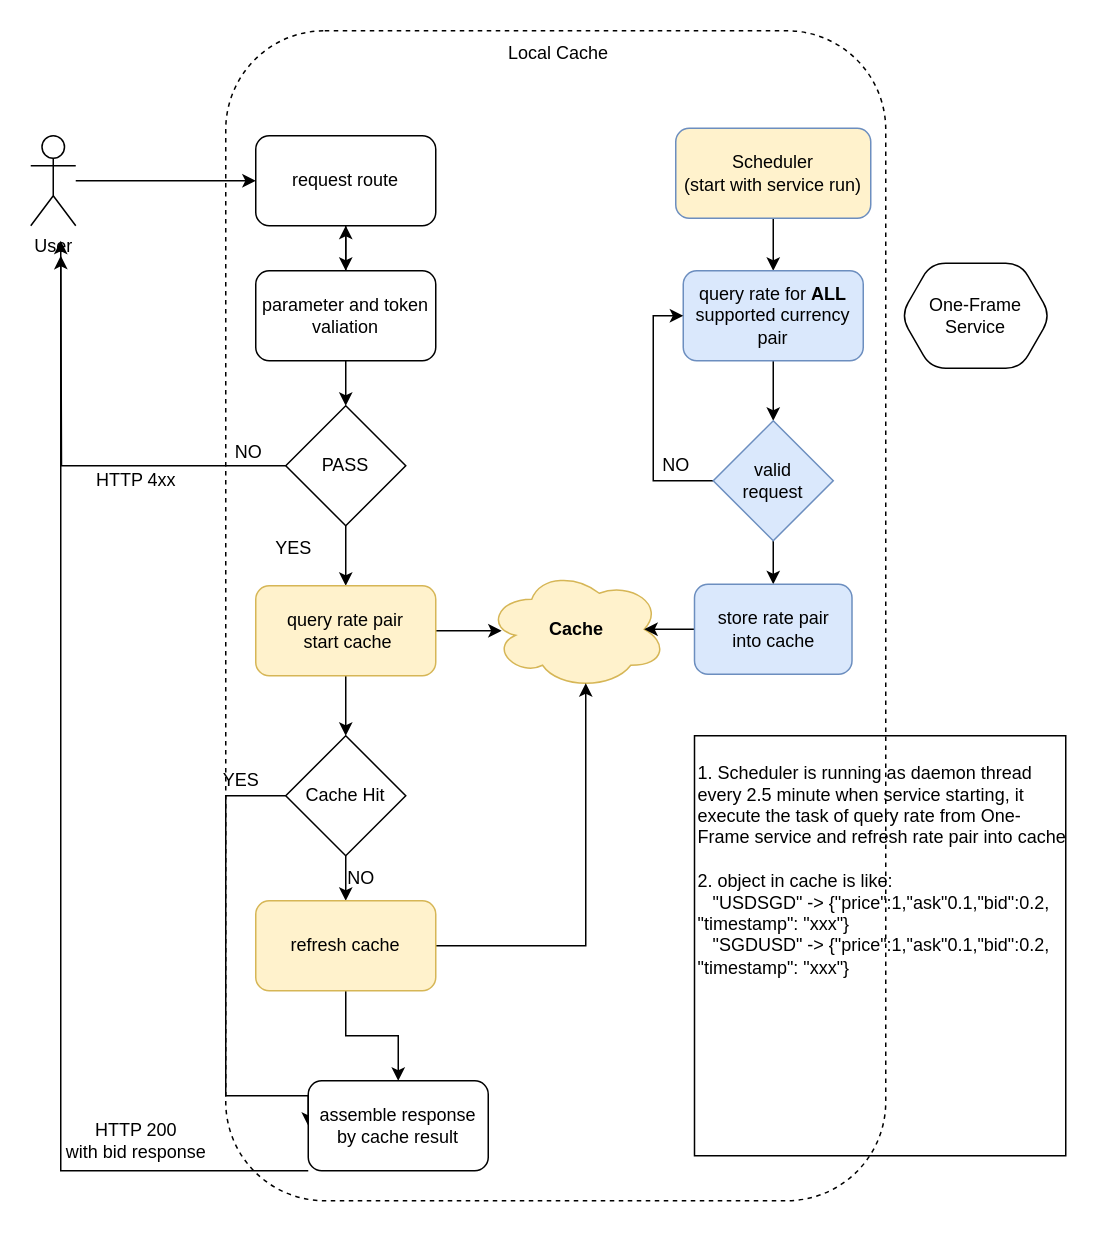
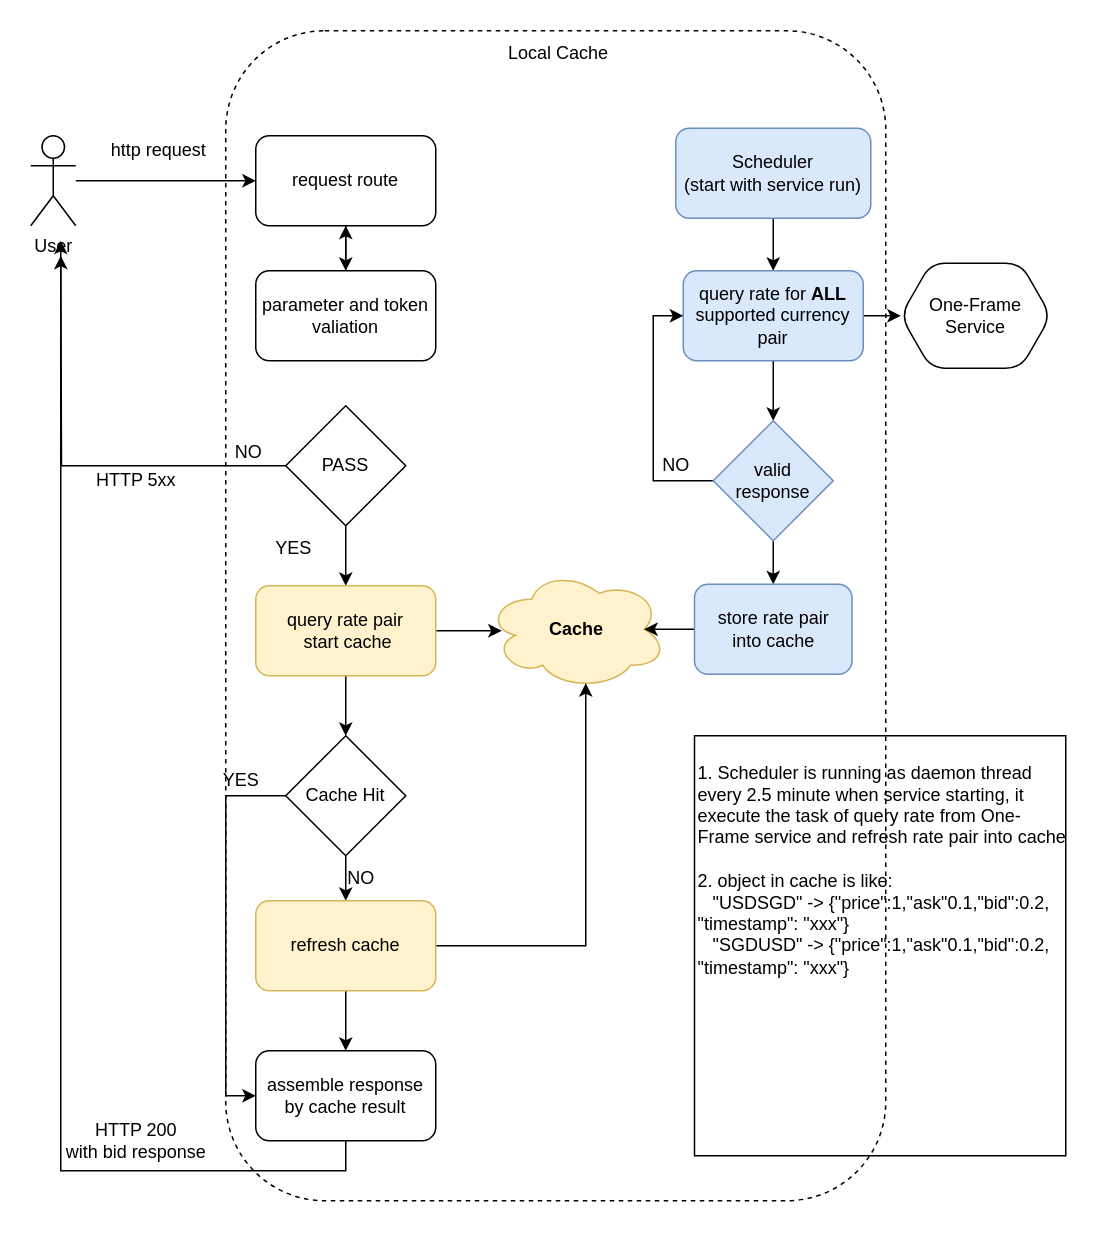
node "http request": added
node "Scheduler (start with service run)": fillcolor #fff2cc -> #dae8fc
edge "query rate for ALL supported currency pair" -> "One-Frame Service": added
edge "parameter and token valiation" -> "PASS": removed
node "HTTP 4xx": label "HTTP 4xx" -> "HTTP 5xx"
node "valid request": label "valid request" -> "valid response"
node "assemble response by cache result": moved (398, 1126) -> (346, 1096)
